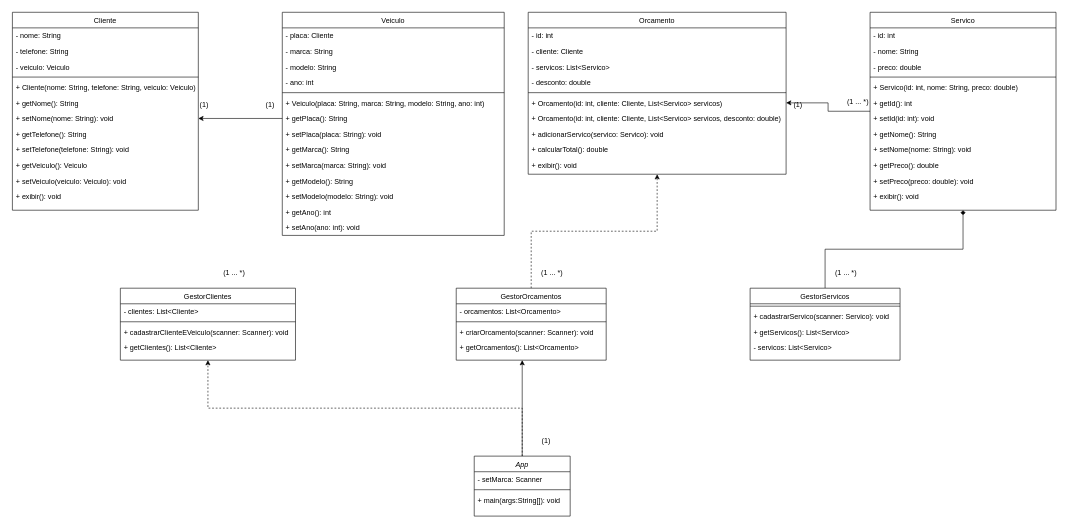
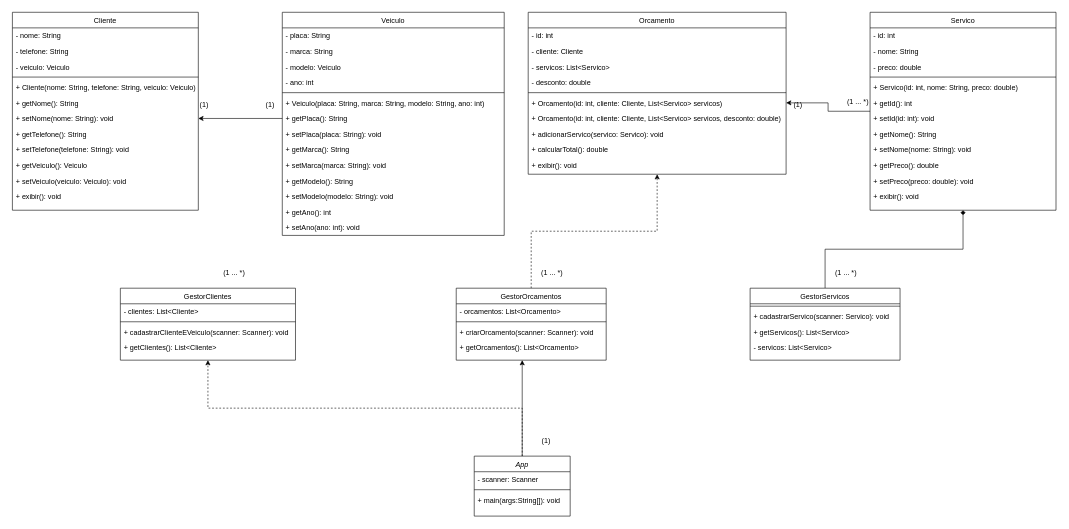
node "- placa: Cliente": label "- placa: Cliente" -> "- placa: String"
node "- modelo: String": label "- modelo: String" -> "- modelo: Veiculo"
node "- setMarca: Scanner": label "- setMarca: Scanner" -> "- scanner: Scanner"
